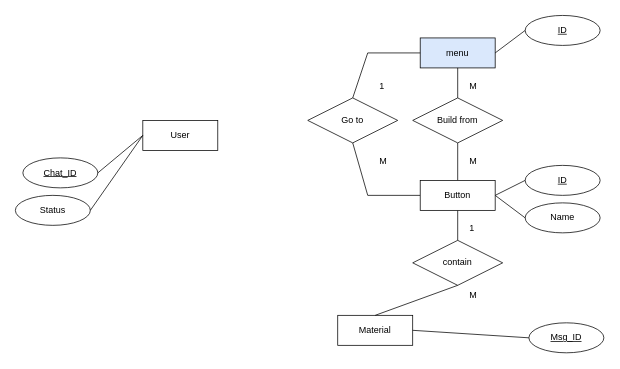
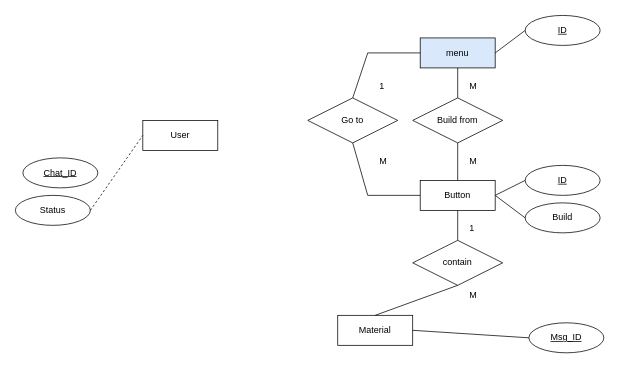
edge "User" -- "Chat_ID": removed
edge "User" -- "Status": style solid -> dashed
node "Name": label "Name" -> "Build"
